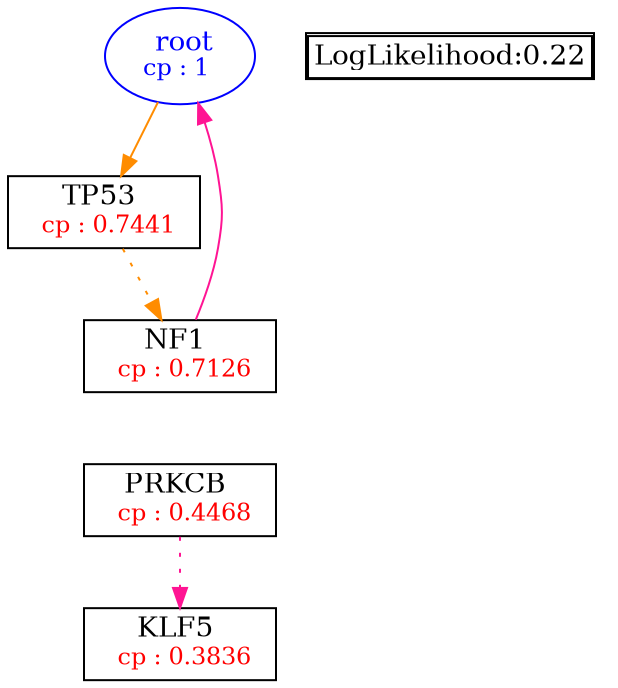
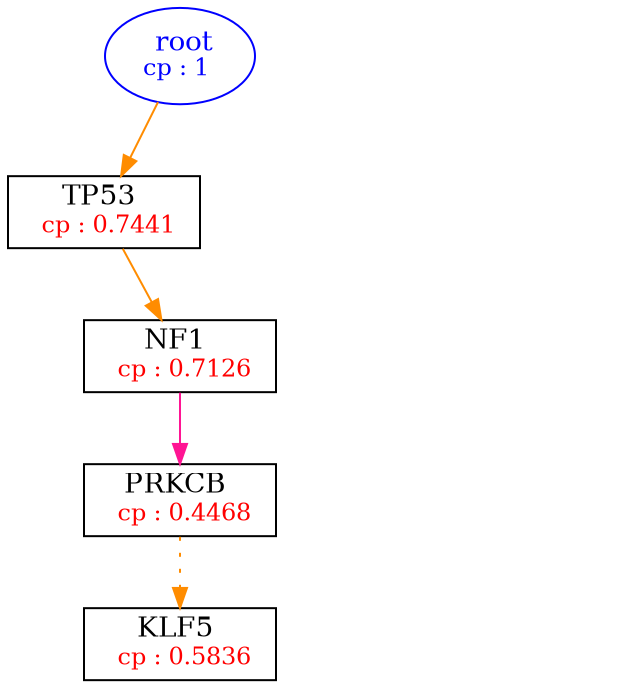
node "LogLikelihood:0.22": removed
edge "NF1" -> "root": now "NF1" -> "PRKCB"
edge "TP53" -> "NF1": style dotted -> solid
edge "PRKCB" -> "KLF5": color deeppink -> darkorange
node "KLF5": text "cp : 0.3836" -> "cp : 0.5836"
